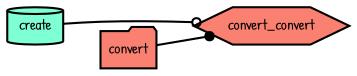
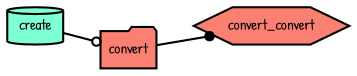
edge "create" -> "convert_convert": now "create" -> "convert"
